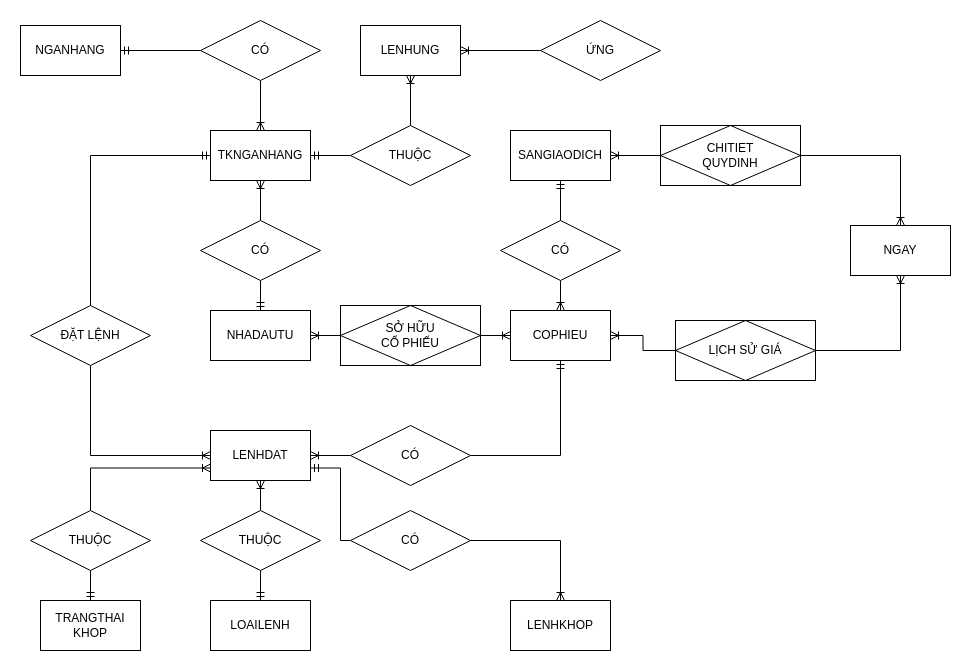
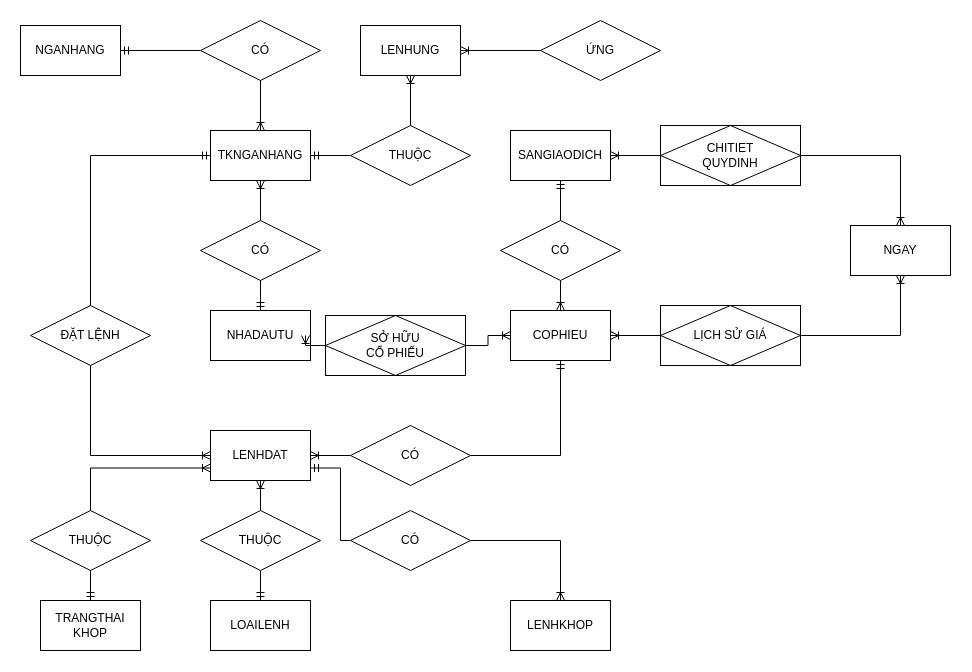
node "SỞ HỮU CỔ PHIẾU": moved (411, 336) -> (396, 346)
node "LỊCH SỬ GIÁ": moved (746, 351) -> (731, 336)
